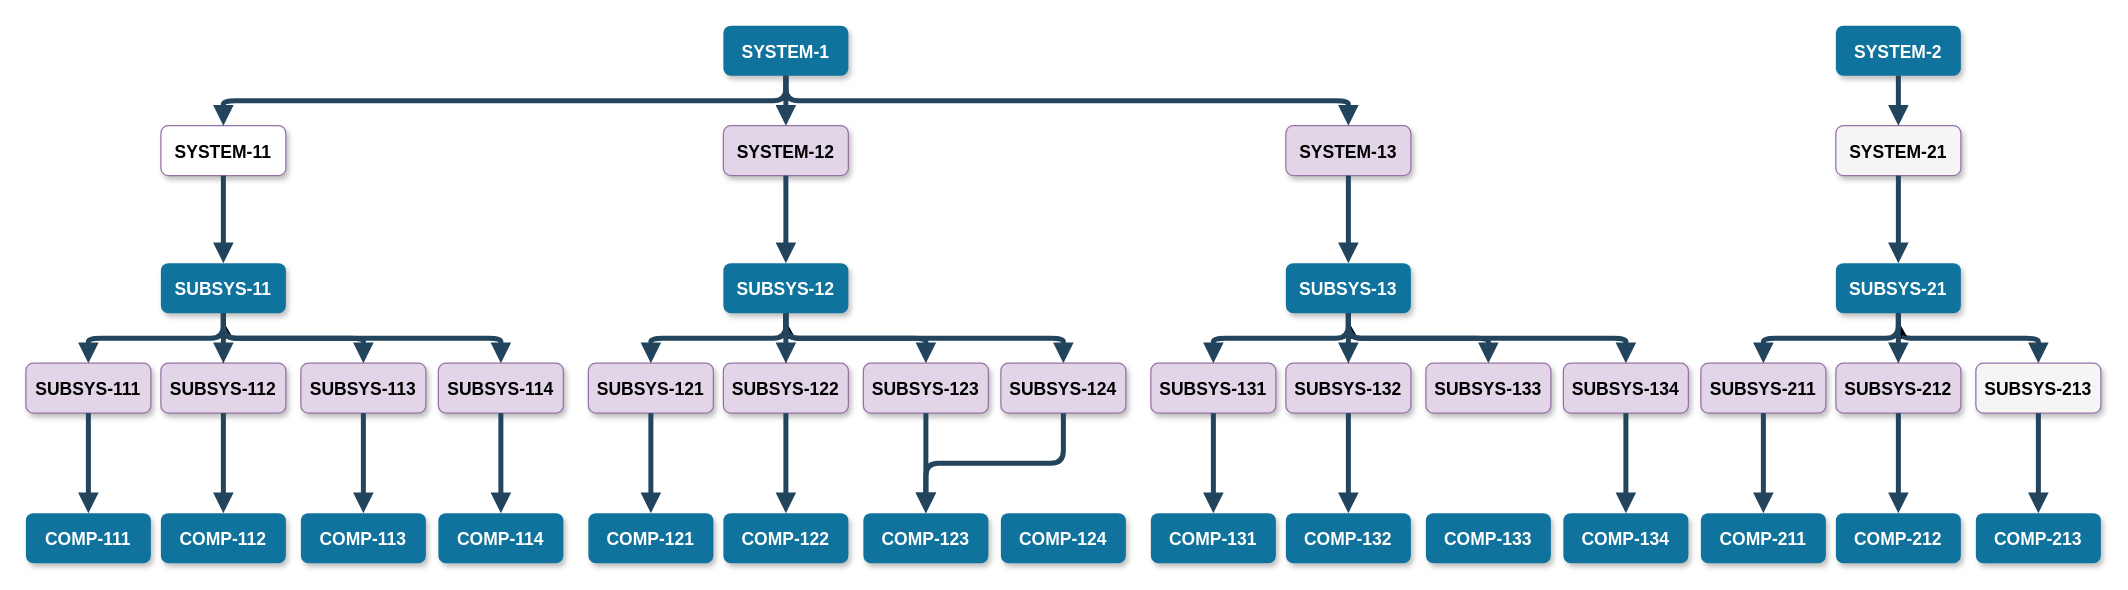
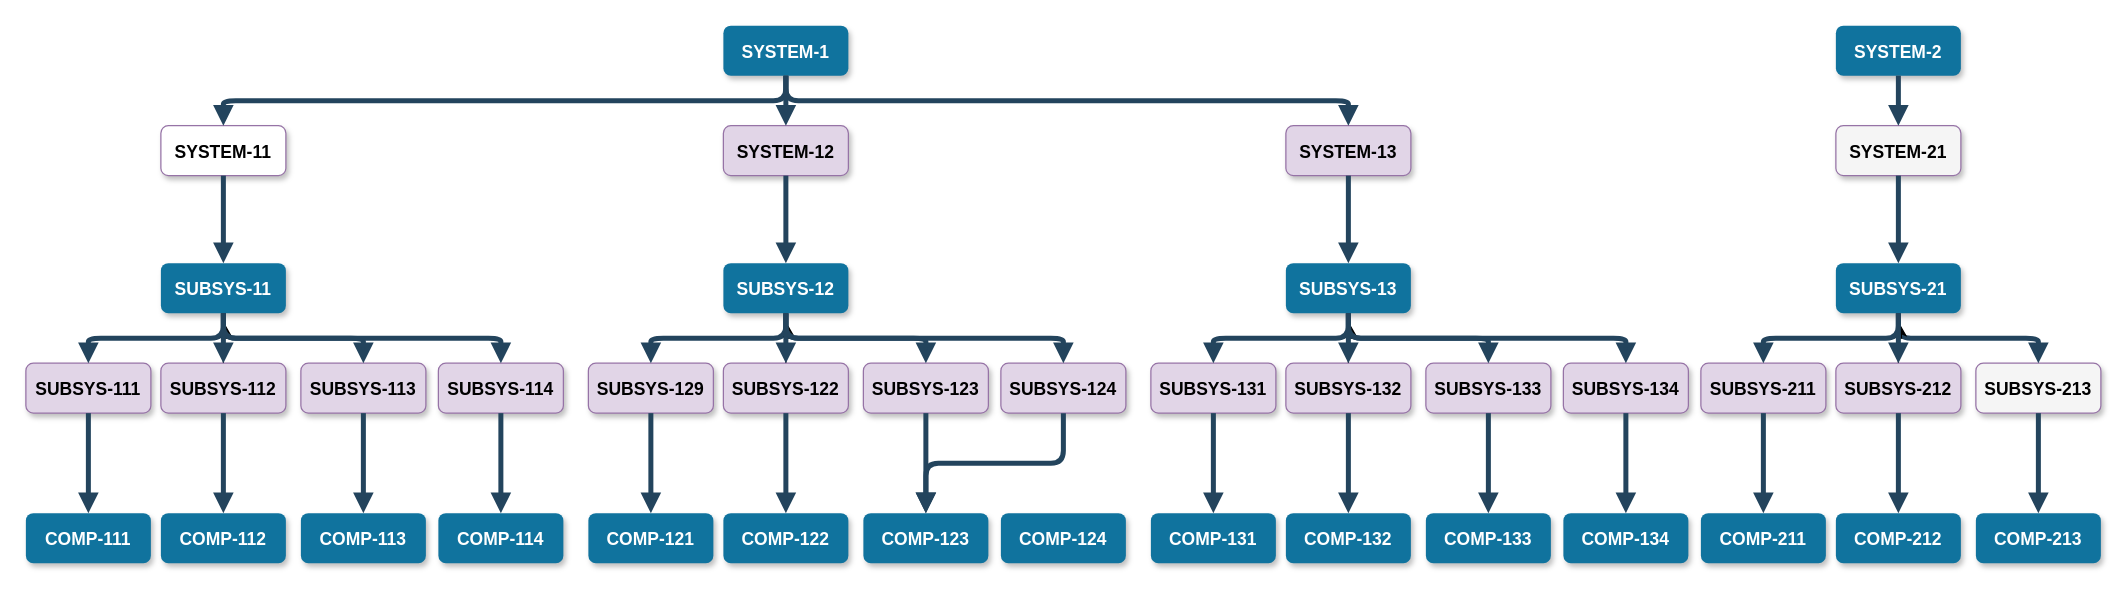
node "SUBSYS-121": label "SUBSYS-121" -> "SUBSYS-129"
edge "SUBSYS-133" -> "COMP-133": added
